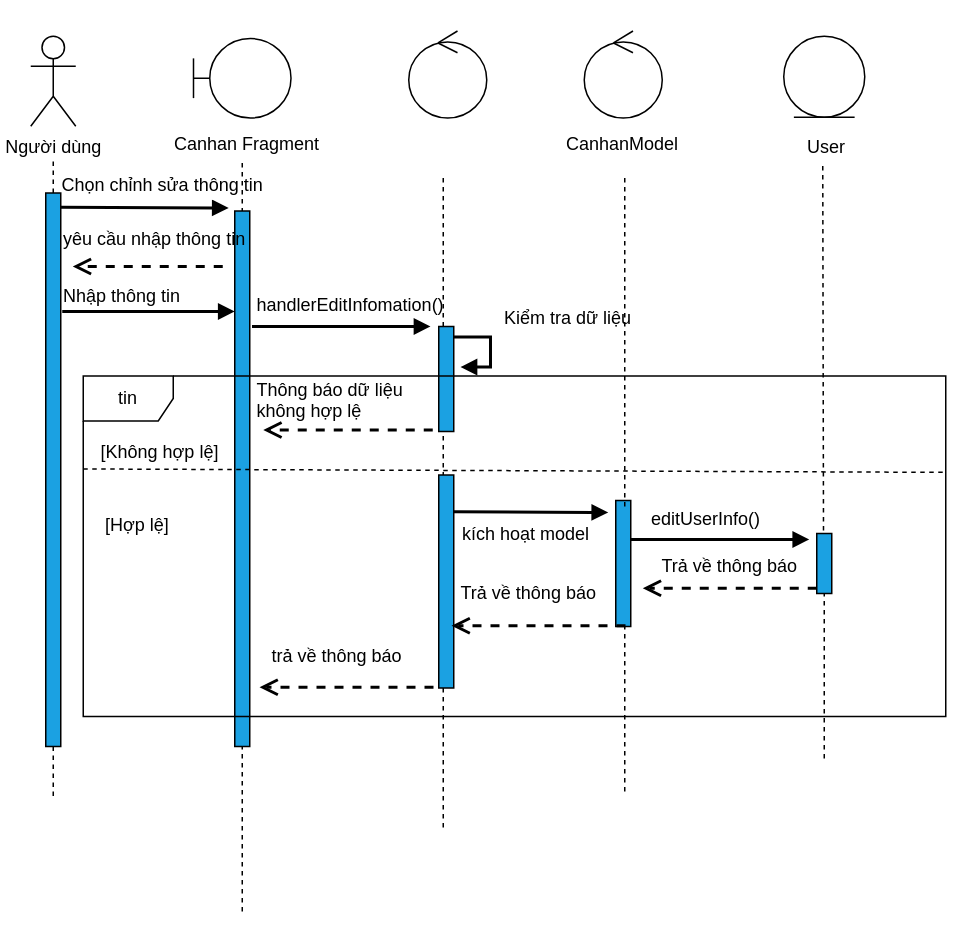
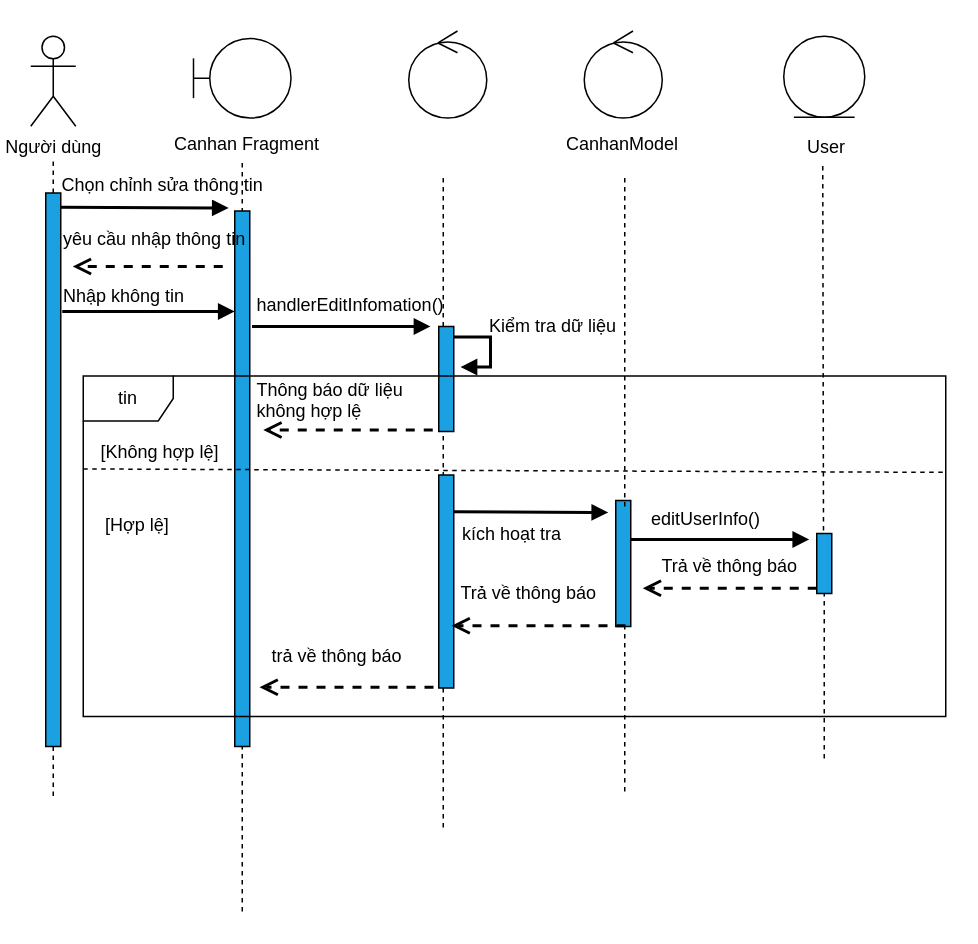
node "Nhập thông tin": label "Nhập thông tin" -> "Nhập không tin"
node "Kiểm tra dữ liệu": moved (573, 314) -> (558, 322)
node "kích hoạt model": label "kích hoạt model" -> "kích hoạt tra"
